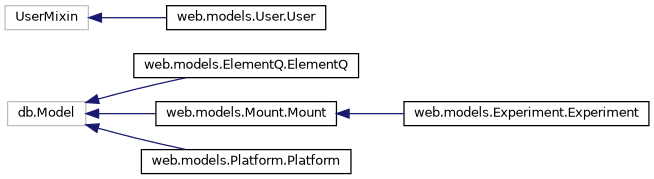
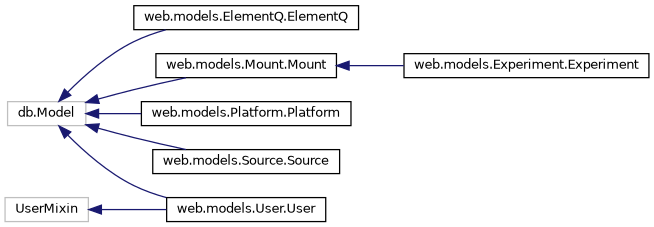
node "web.models.Source.Source": added
edge "web.models.User.User" -> "db.Model": added
